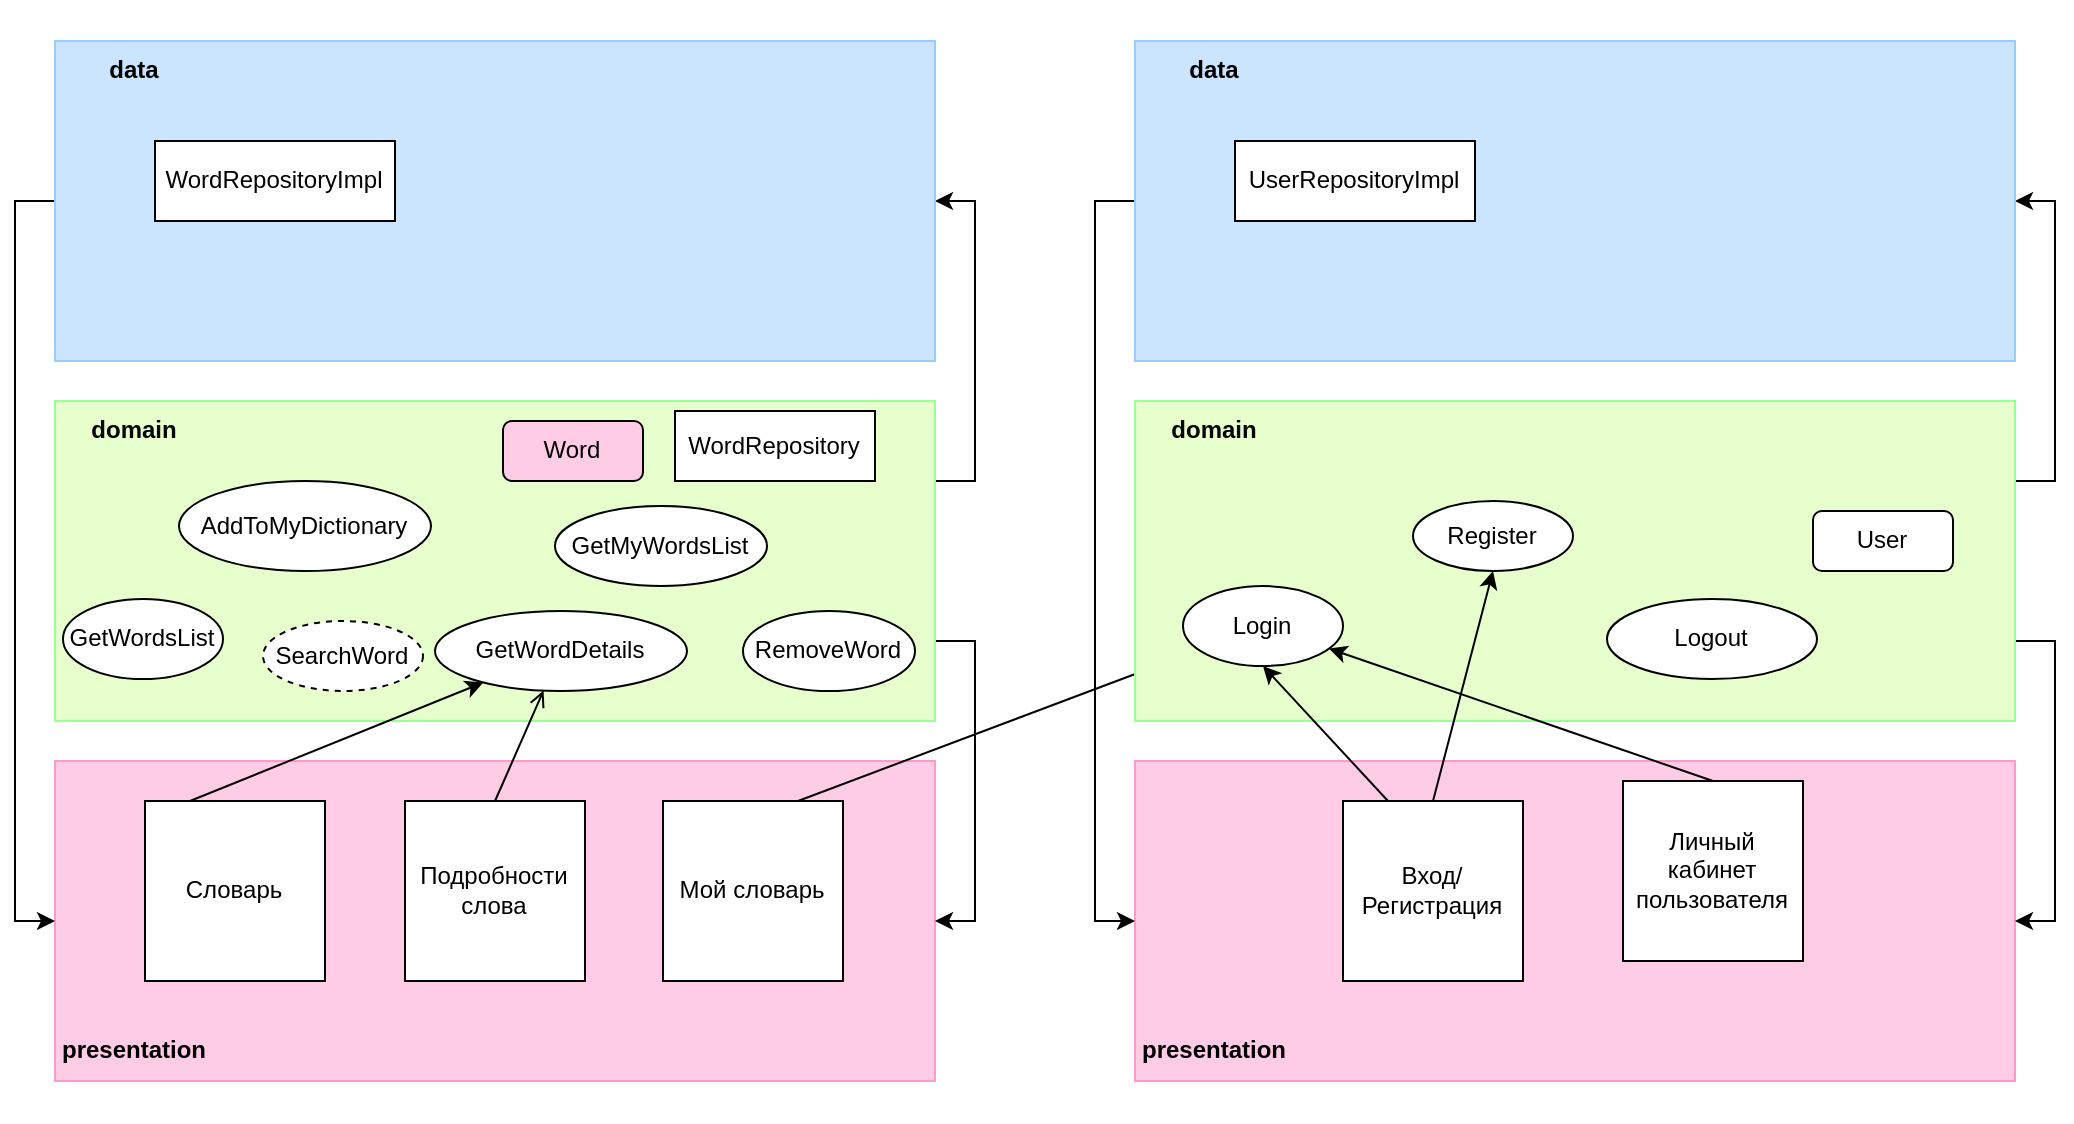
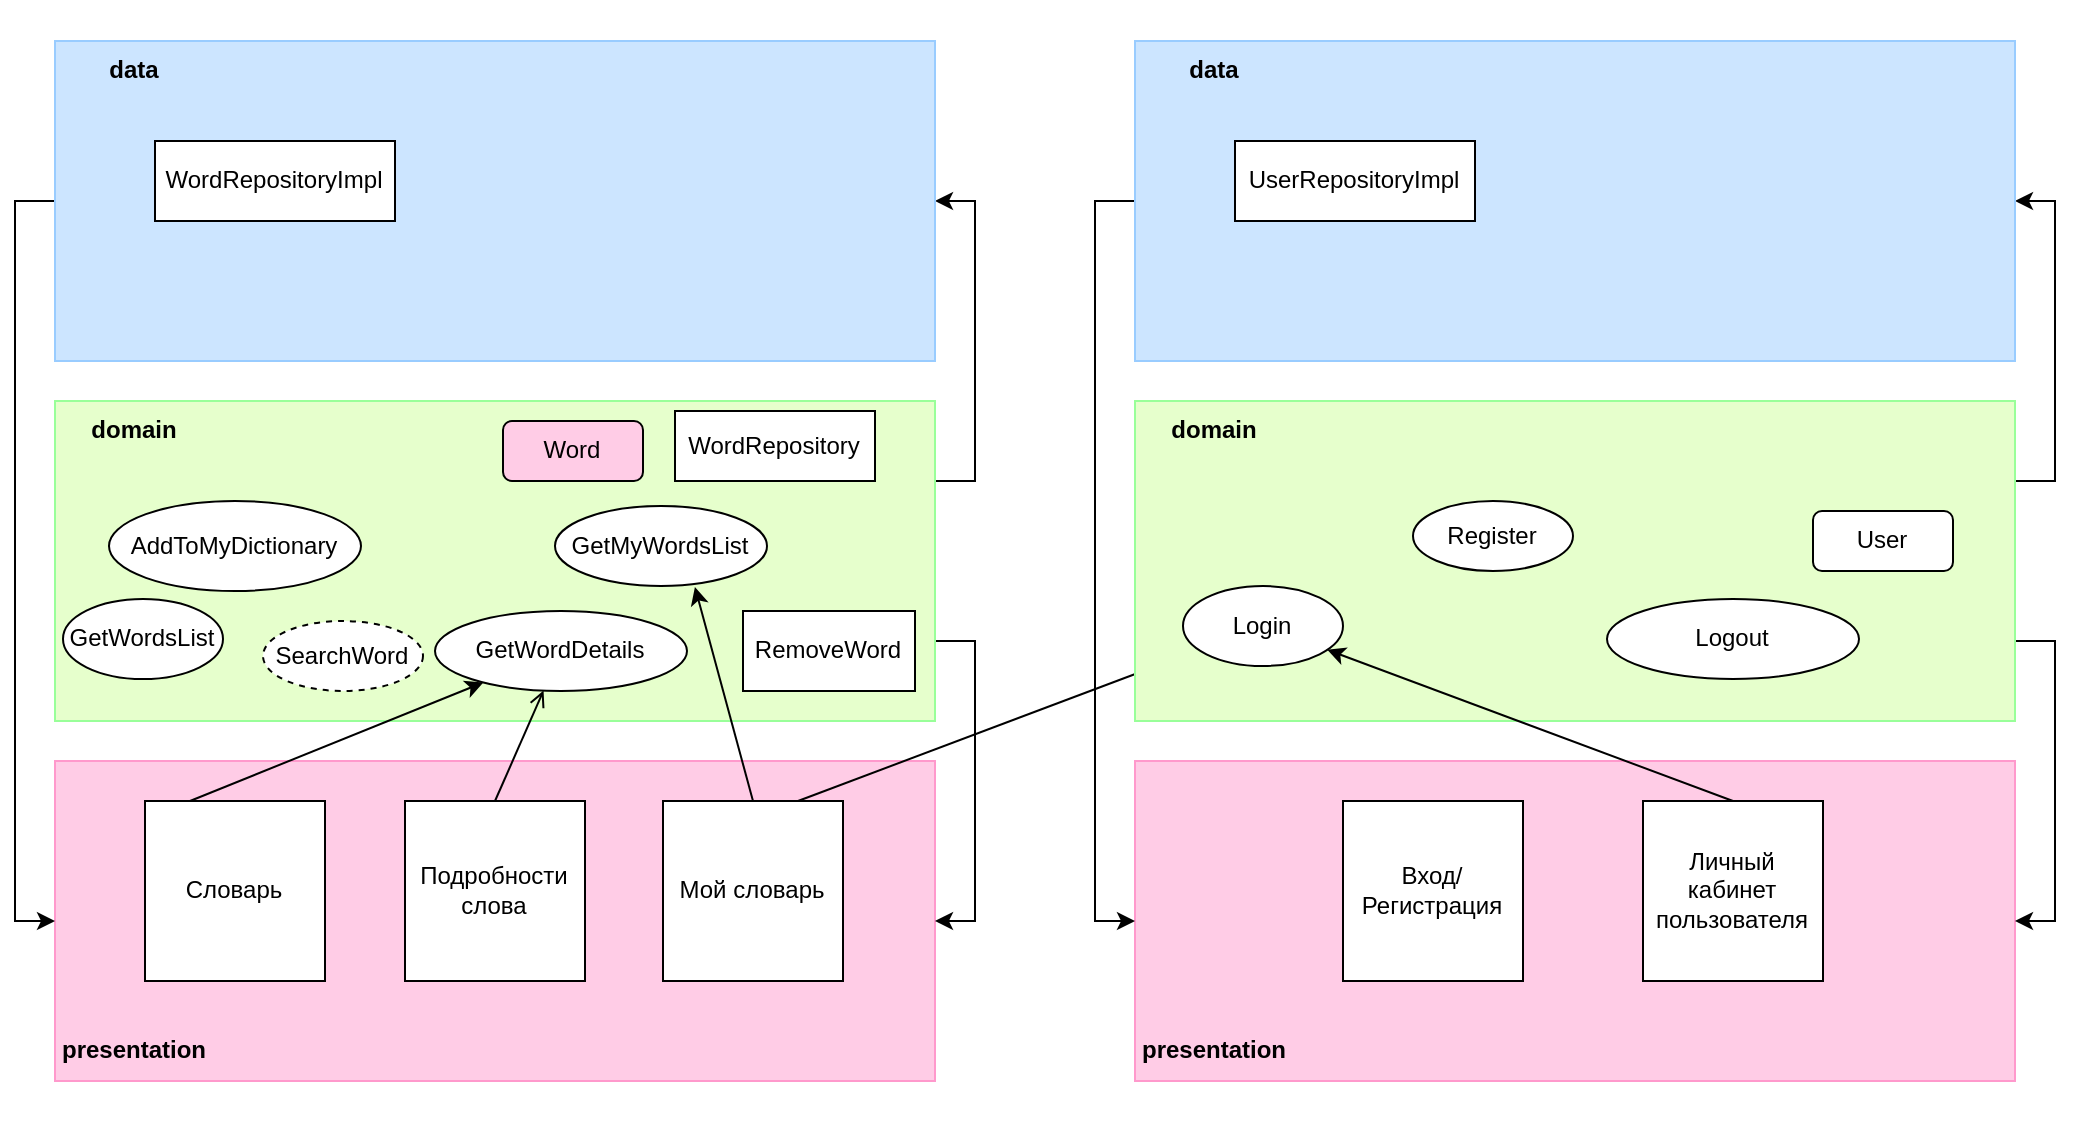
node "AddToMyDictionary": moved (305, 526) -> (235, 546)
edge "Вход/Регистрация" -> "Register": removed
node "Logout": size 210x80 -> 252x80
node "RemoveWord": shape ellipse -> rectangle
edge "Мой словарь" -> "GetMyWordsList": added
edge "Вход/Регистрация" -> "Login": removed
node "Личный кабинет пользователя": moved (1713, 871) -> (1733, 891)
